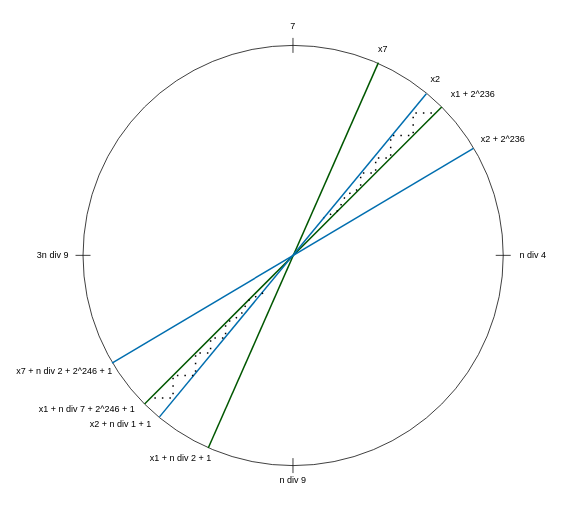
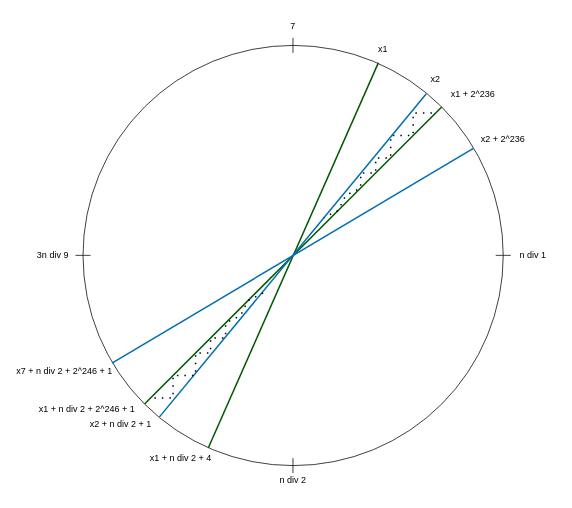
node "x7": label "x7" -> "x1"
node "n div 4": label "n div 4" -> "n div 1"
node "x1 + n div 7 + 2^246 + 1": label "x1 + n div 7 + 2^246 + 1" -> "x1 + n div 2 + 2^246 + 1"
node "x2 + n div 1 + 1": label "x2 + n div 1 + 1" -> "x2 + n div 2 + 1"
node "x1 + n div 2 + 1": label "x1 + n div 2 + 1" -> "x1 + n div 2 + 4"
node "n div 9": label "n div 9" -> "n div 2"
